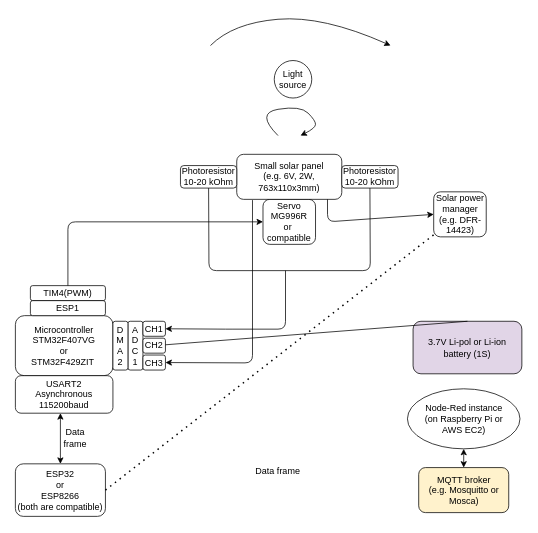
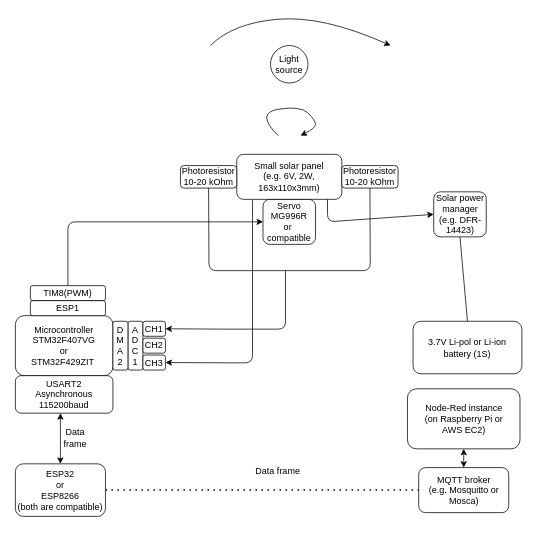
node "Light source": moved (293, 79) -> (289, 64)
node "Small solar panel (e.g. 6V, 2W, 763x110x3mm)": label "Small solar panel (e.g. 6V, 2W, 763x110x3mm)" -> "Small solar panel (e.g. 6V, 2W, 163x110x3mm)"
node "TIM4(PWM)": label "TIM4(PWM)" -> "TIM8(PWM)"
edge "CH2" -- "3.7V Li-pol or Li-ion battery (1S)": now "Solar power manager (e.g. DFR-14423)" -- "3.7V Li-pol or Li-ion battery (1S)"
node "3.7V Li-pol or Li-ion battery (1S)": fillcolor #e1d5e7 -> #ffffff
edge "Solar power manager (e.g. DFR-14423)" -- "ESP32 or ESP8266 (both are compatible)": now "MQTT broker (e.g. Mosquitto or Mosca)" -- "ESP32 or ESP8266 (both are compatible)"
node "Node-Red instance (on Raspberry Pi or AWS EC2)": shape ellipse -> rounded rectangle
node "MQTT broker (e.g. Mosquitto or Mosca)": fillcolor #fff2cc -> #ffffff
